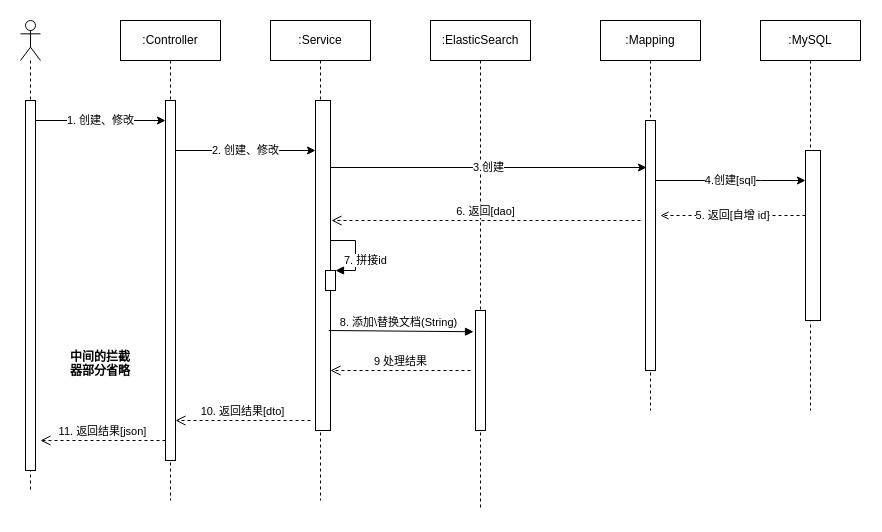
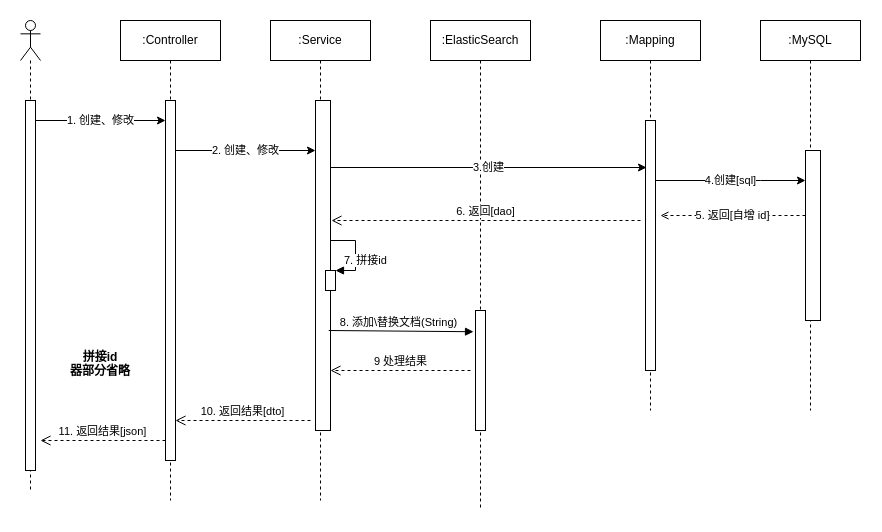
node "中间的拦截 器部分省略": label "中间的拦截 器部分省略" -> "拼接id 器部分省略"
